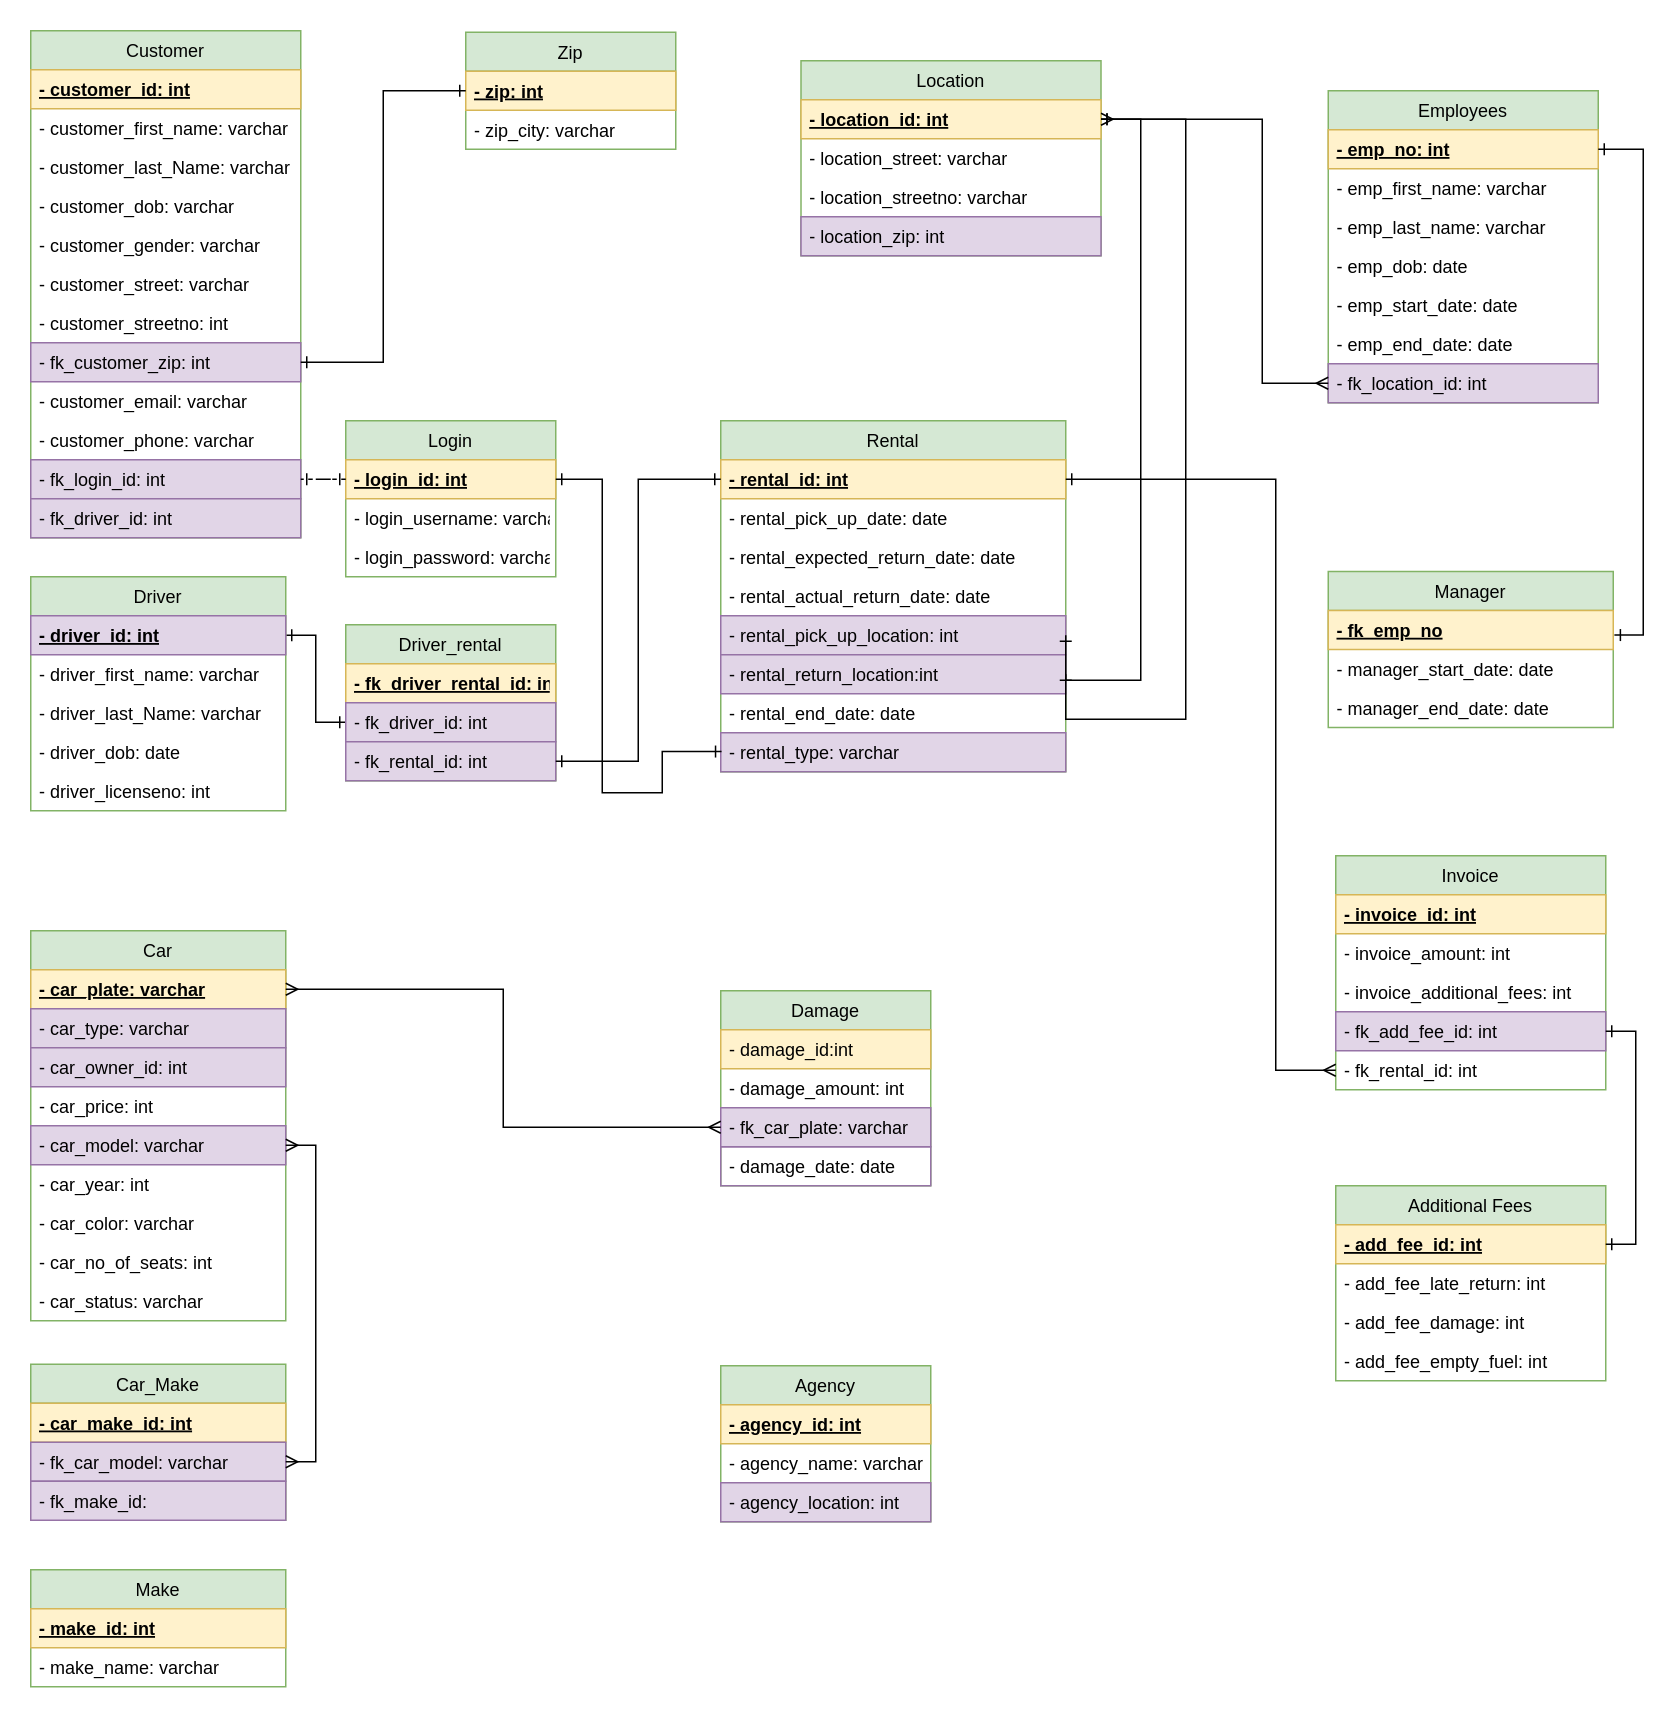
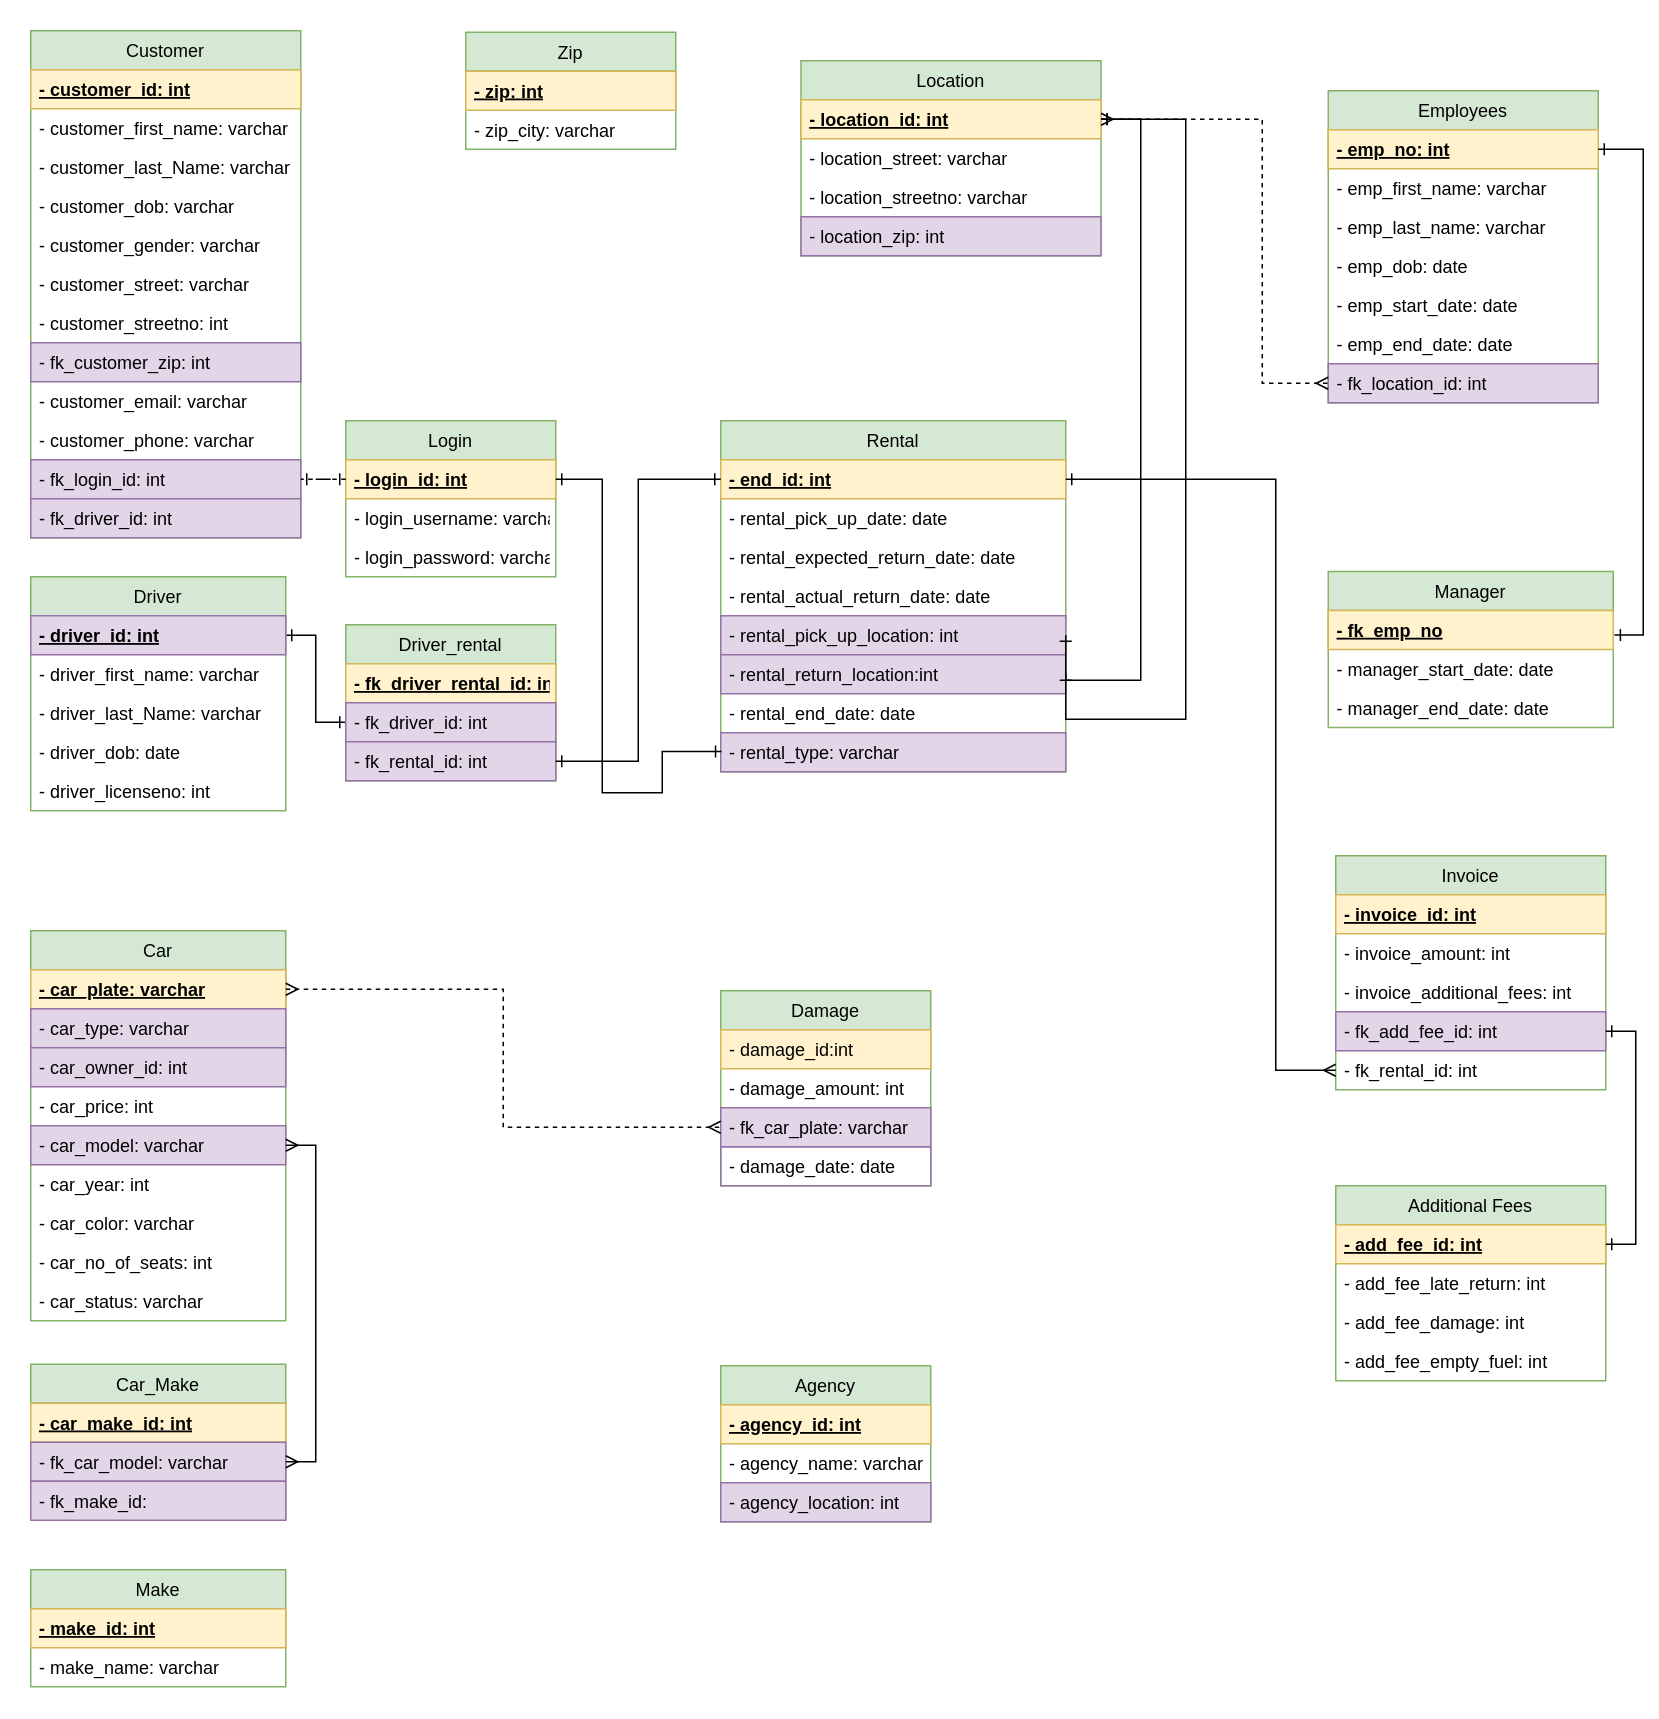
edge "- zip: int" -- "- fk_customer_zip: int": removed
edge "- location_id: int" -- "- fk_location_id: int": style solid -> dashed
node "- rental_id: int": label "- rental_id: int" -> "- end_id: int"
edge "- car_plate: varchar" -- "- fk_car_plate: varchar": style solid -> dashed
